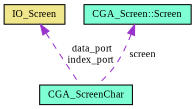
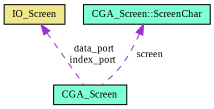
node "CGA_Screen::Screen": label "CGA_Screen::Screen" -> "CGA_Screen::ScreenChar"
node "CGA_ScreenChar": label "CGA_ScreenChar" -> "CGA_Screen"
